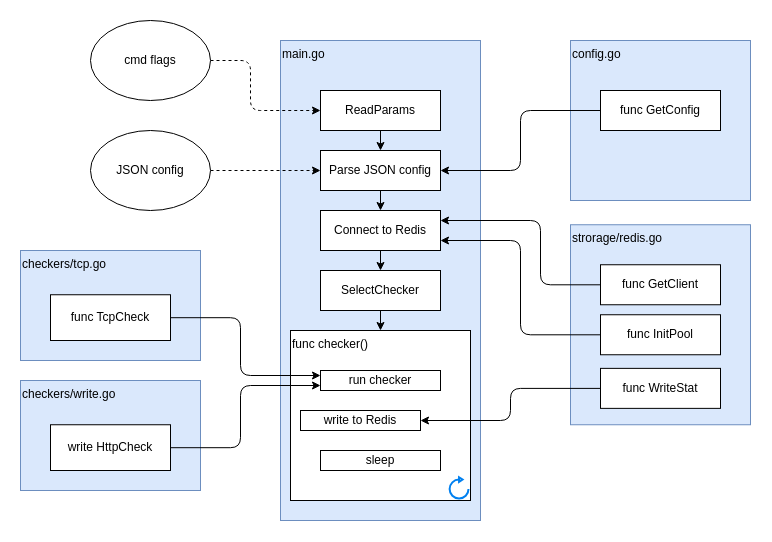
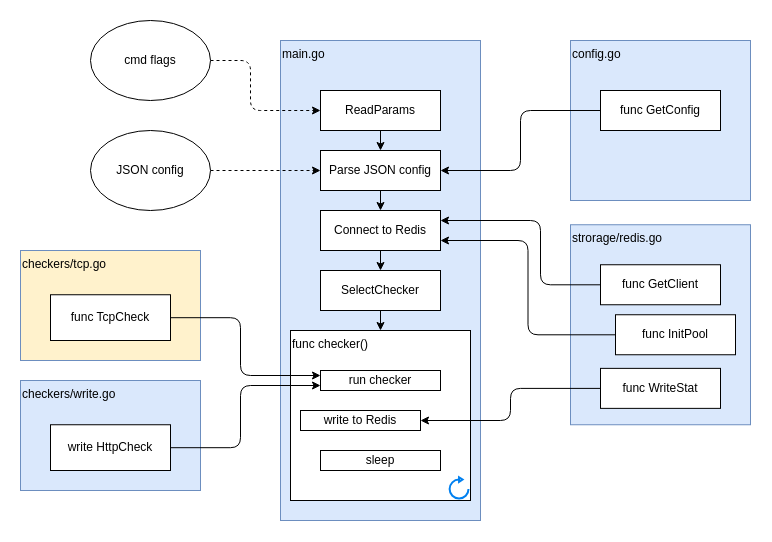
node "checkers/tcp.go": fillcolor #dae8fc -> #fff2cc
node "func InitPool": moved (661, 335) -> (676, 335)
